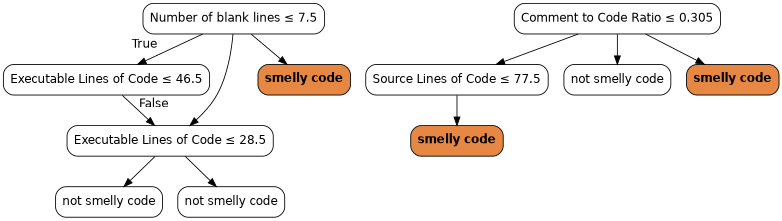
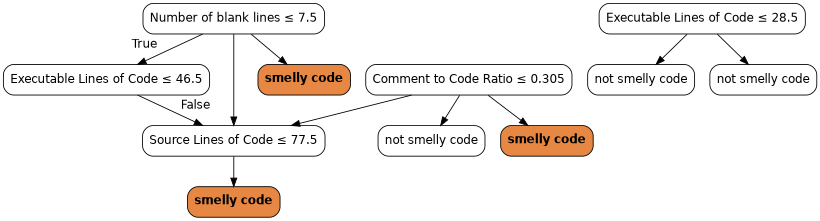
edge "Number of blank lines ≤ 7.5" -> "Executable Lines of Code ≤ 28.5": now "Number of blank lines ≤ 7.5" -> "Source Lines of Code ≤ 77.5"
edge "Executable Lines of Code ≤ 46.5" -> "Executable Lines of Code ≤ 28.5": now "Executable Lines of Code ≤ 46.5" -> "Source Lines of Code ≤ 77.5"
